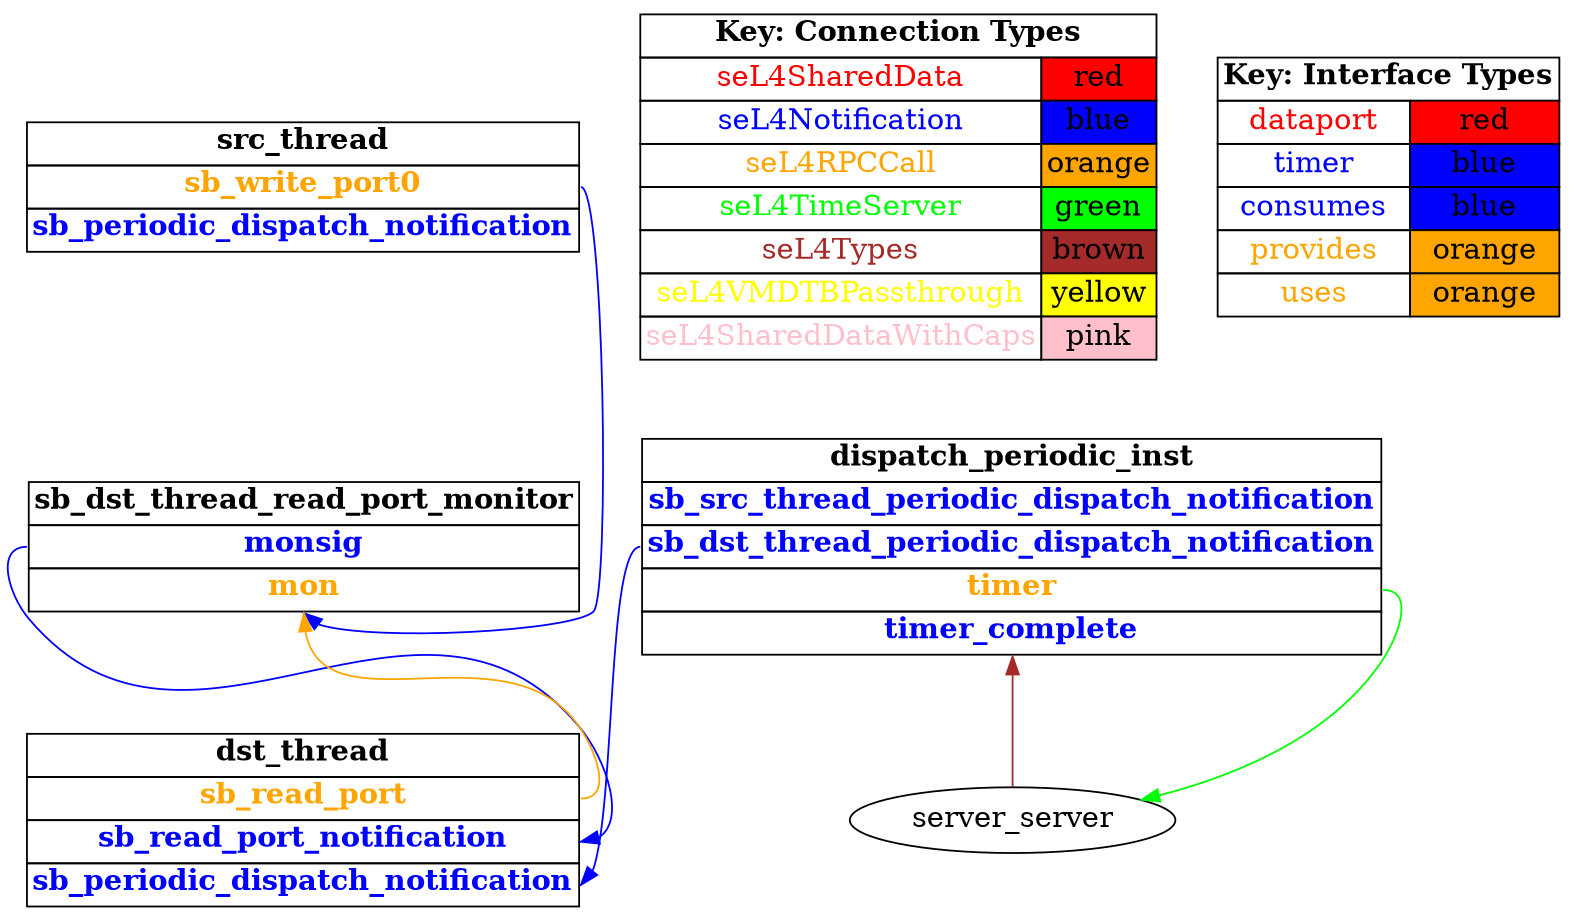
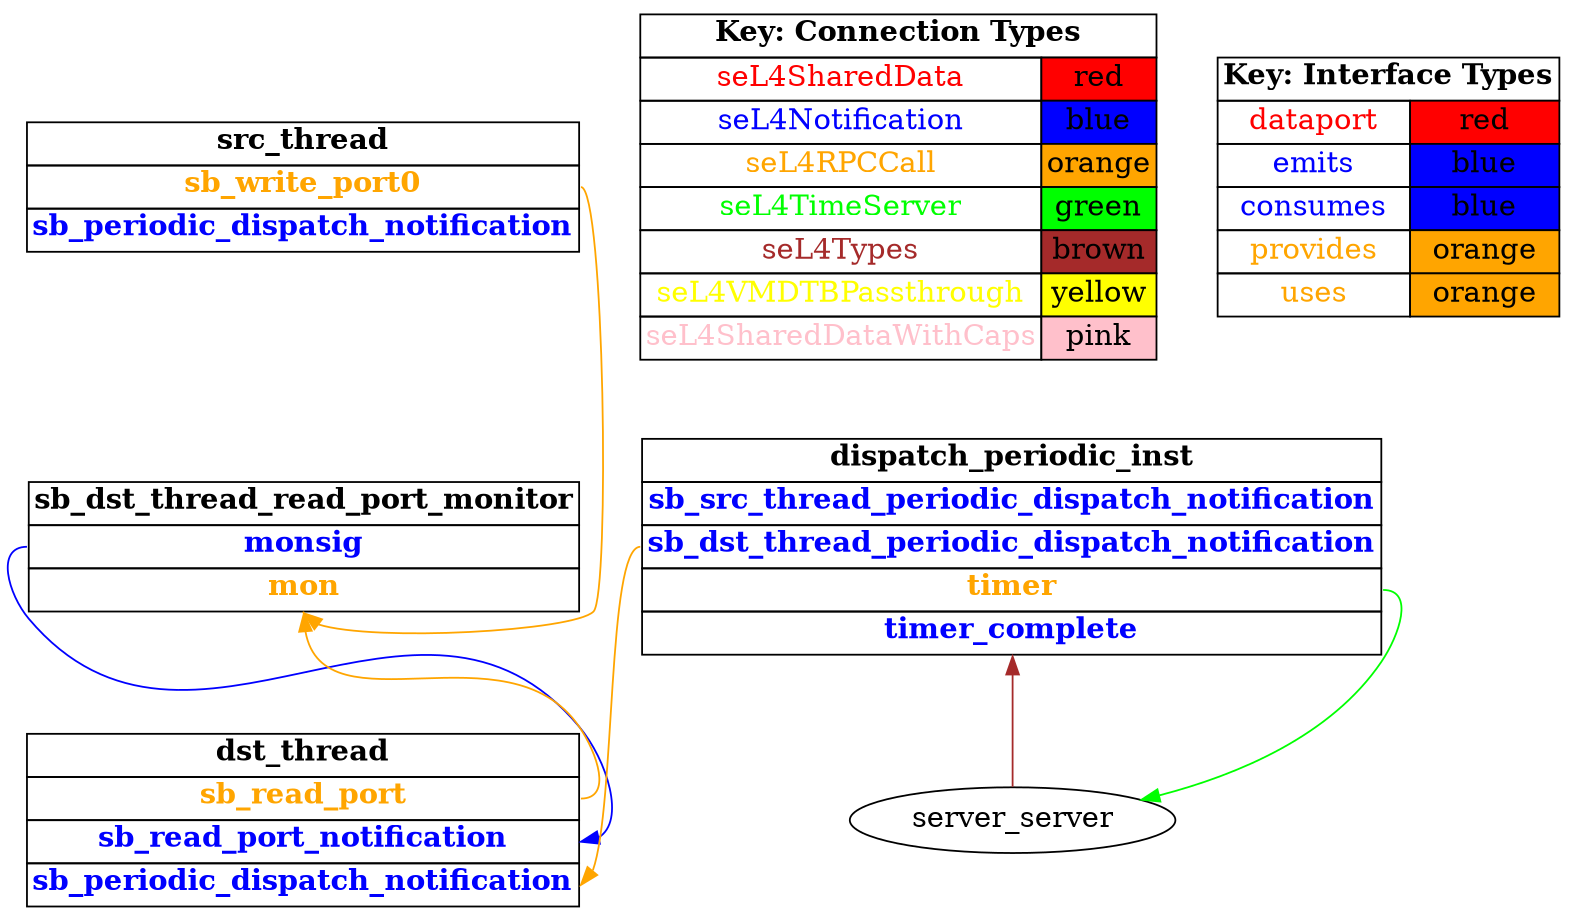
node "Key: Interface Types": text "timer" -> "emits"
edge "src_thread" -> "sb_dst_thread_read_port_monitor": color blue -> orange
edge "dispatch_periodic_inst" -> "dst_thread": color blue -> orange
